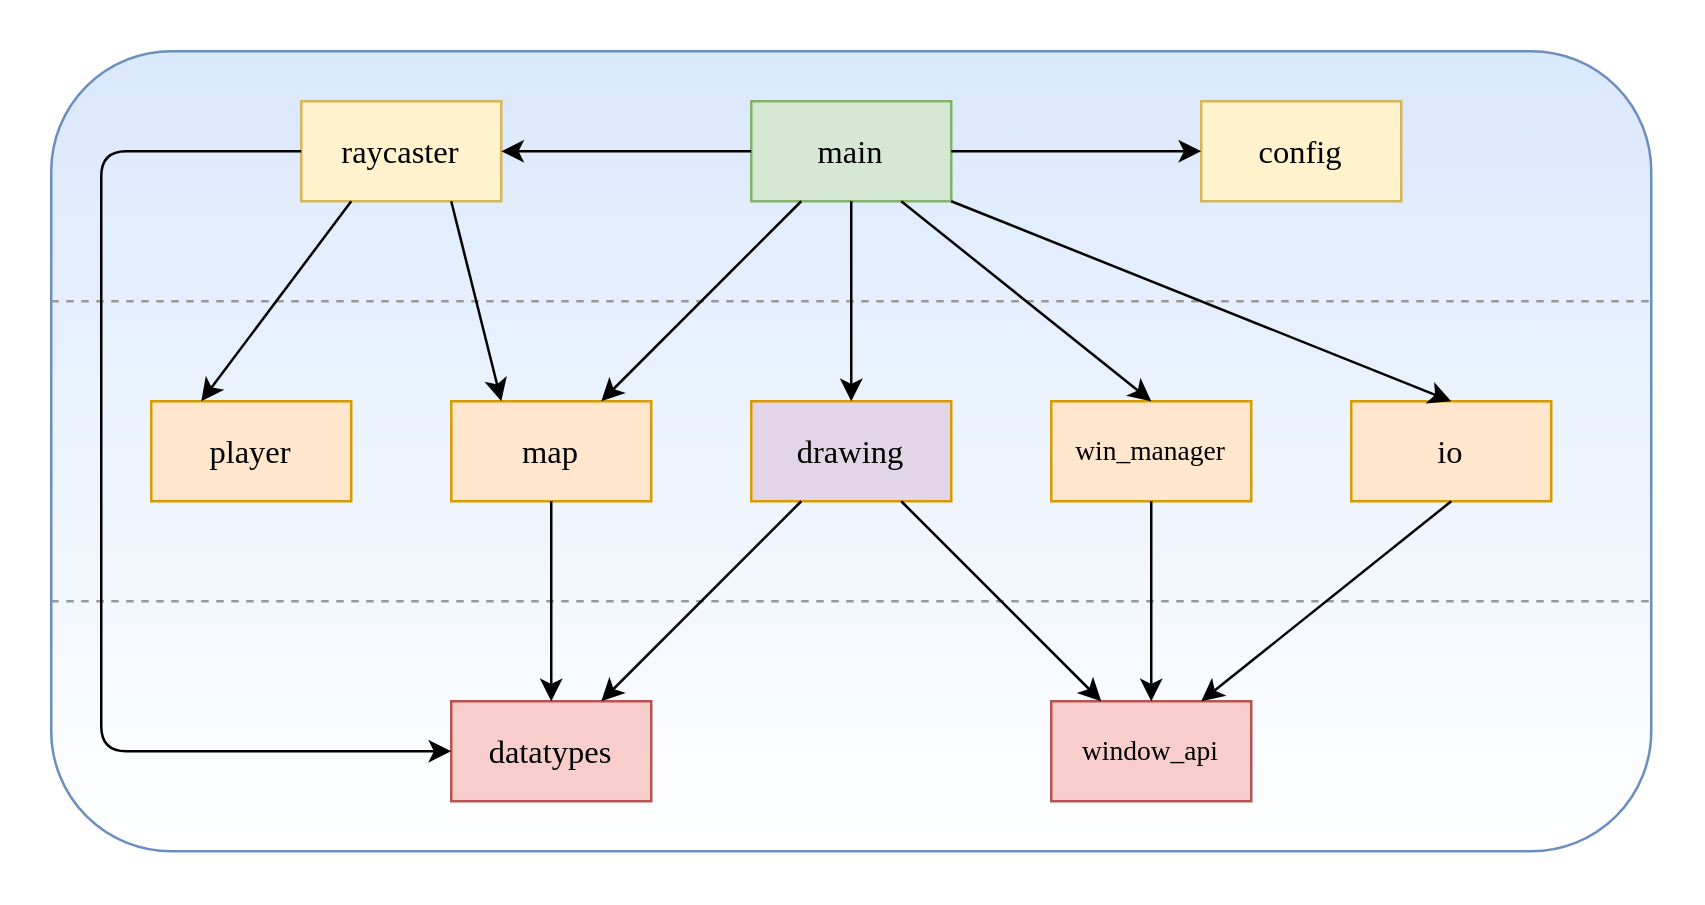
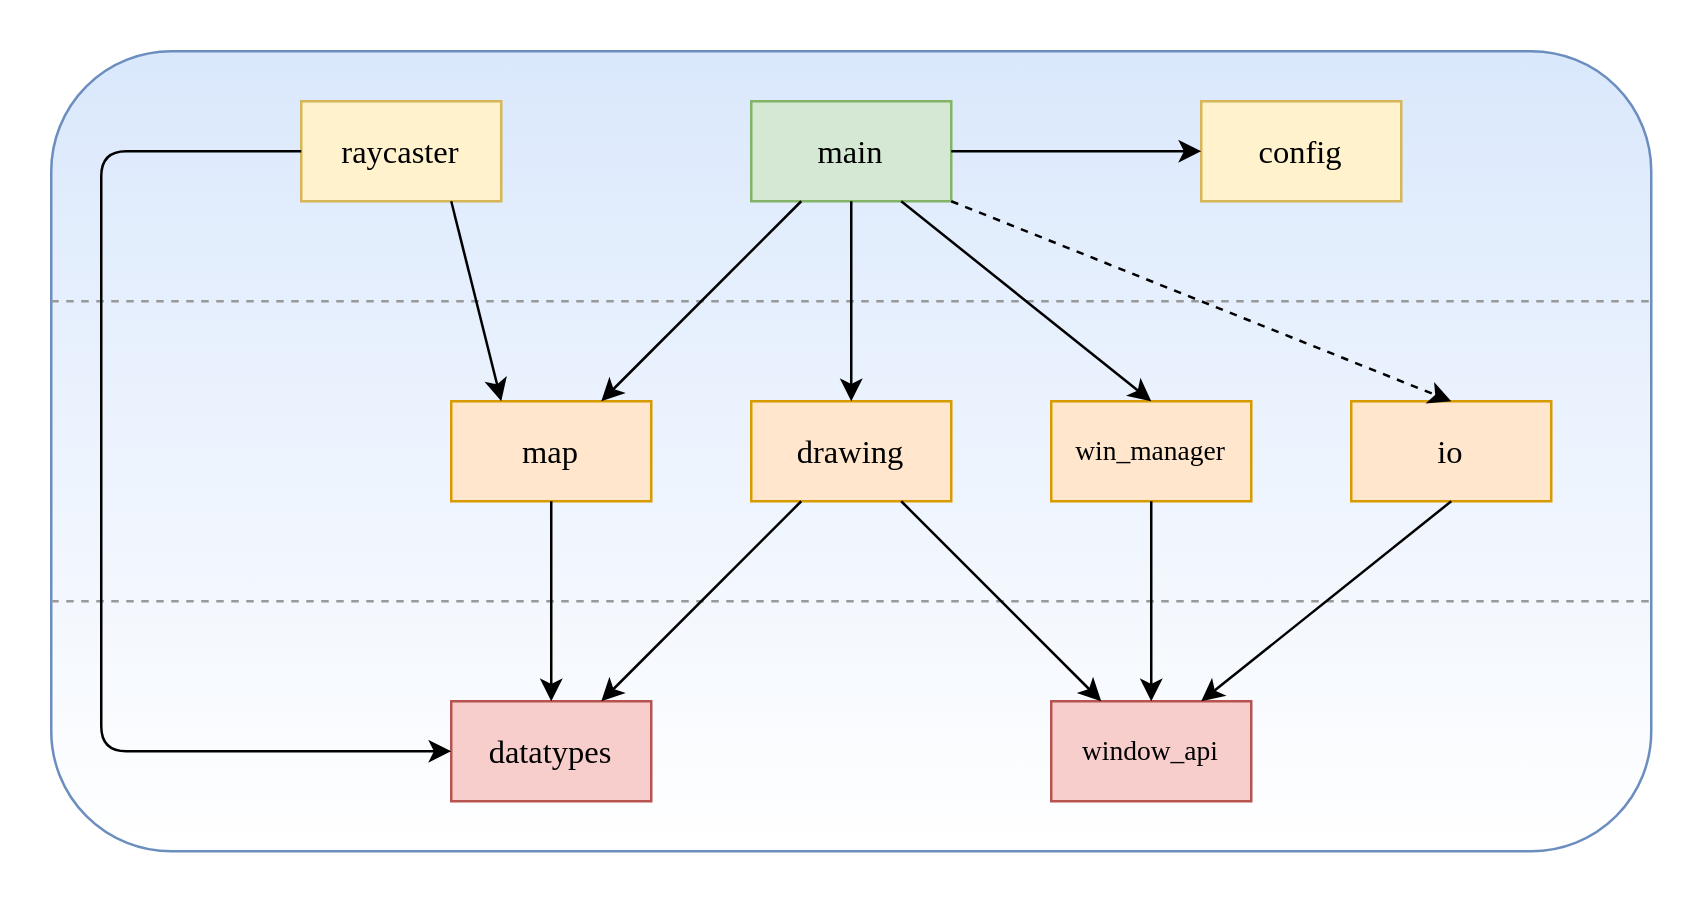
edge "main" -> "raycaster": removed
edge "raycaster" -> "player": removed
edge "main" -> "io": style solid -> dashed
node "player": removed
node "drawing": fillcolor #e1d5e7 -> #ffe6cc
